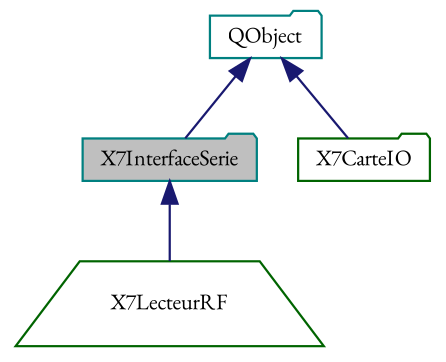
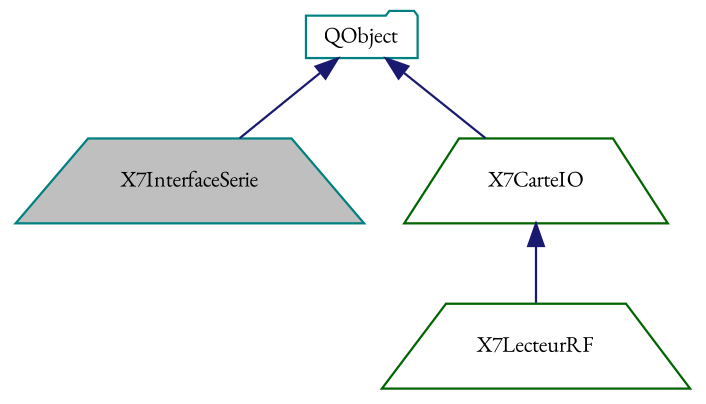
node "X7InterfaceSerie": shape folder -> trapezium
node "X7CarteIO": shape folder -> trapezium
edge "X7LecteurRF" -> "X7InterfaceSerie": now "X7LecteurRF" -> "X7CarteIO"
